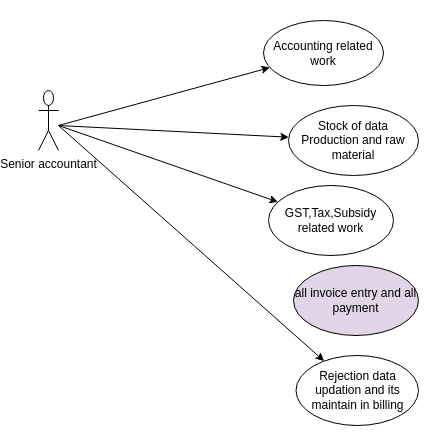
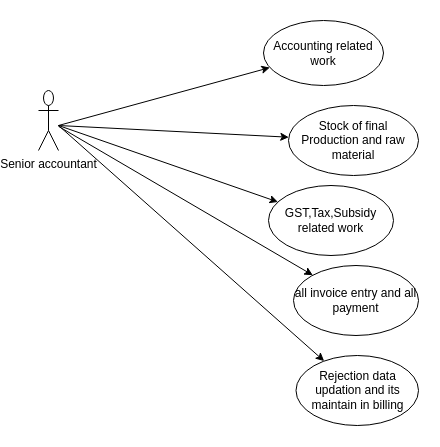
node "Stock of data Production and raw material": label "Stock of data Production and raw material" -> "Stock of final Production and raw material"
edge "Senior accountant" -> "all invoice entry and all payment": added
node "all invoice entry and all payment": fillcolor #e1d5e7 -> #ffffff
